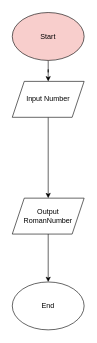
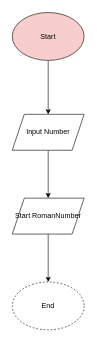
node "Input Number": moved (48, 99) -> (48, 132)
node "Output RomanNumber": label "Output RomanNumber" -> "Start RomanNumber"
node "End": style solid -> dashed
